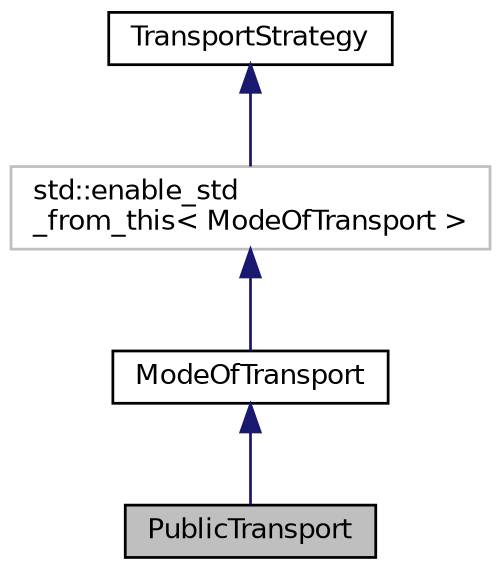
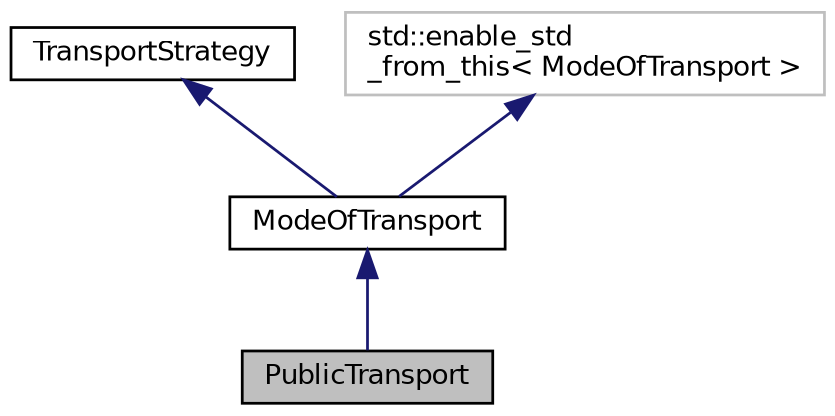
edge "std::enable_std _from_this< ModeOfTransport >" -> "TransportStrategy": now "ModeOfTransport" -> "TransportStrategy"
